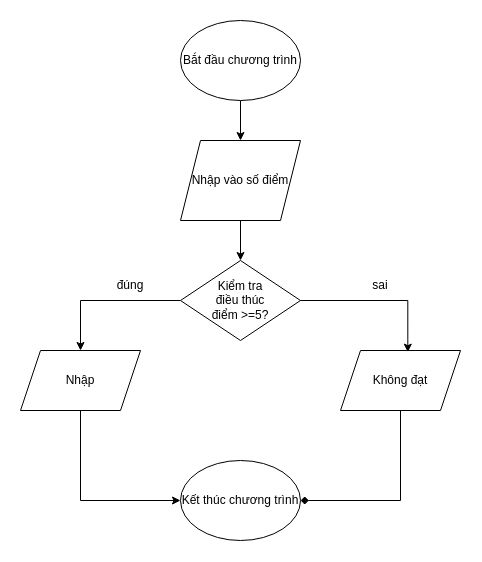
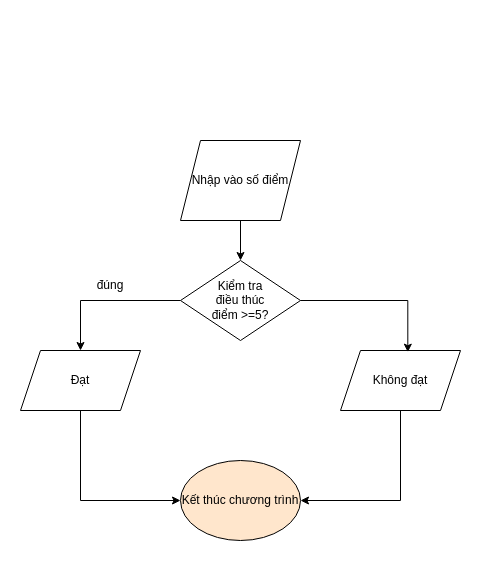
node "Bắt đầu chương trình": removed
edge "Bắt đầu chương trình" -> "Nhập vào số điểm": removed
node "đúng": moved (131, 286) -> (111, 286)
node "sai": removed
node "Nhập": label "Nhập" -> "Đạt"
node "Kết thúc chương trình": fillcolor #ffffff -> #ffe6cc
edge "Không đạt" -> "Kết thúc chương trình": arrowhead diamond -> classic
